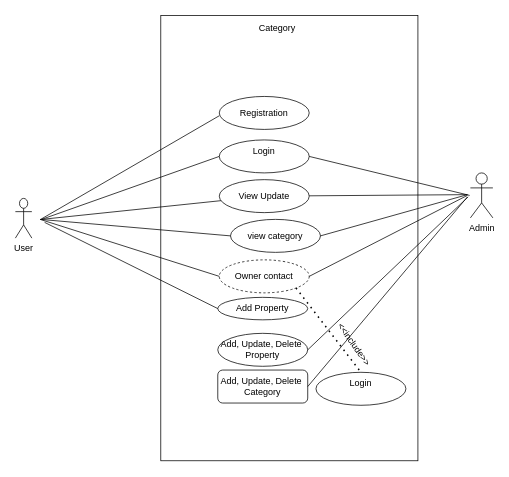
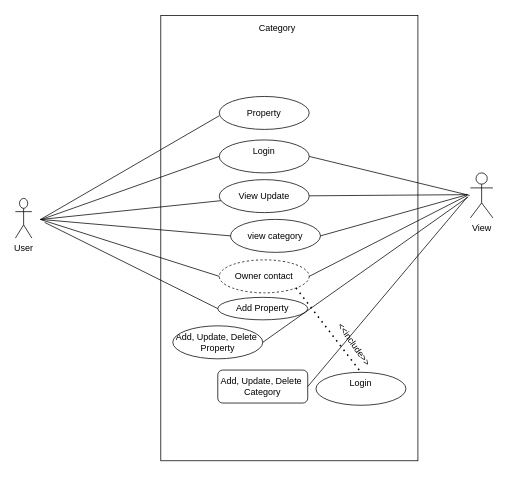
node "Registration": label "Registration" -> "Property"
node "Admin": label "Admin" -> "View"
node "Add, Update, Delete Property": moved (263, 350) -> (218, 342)
